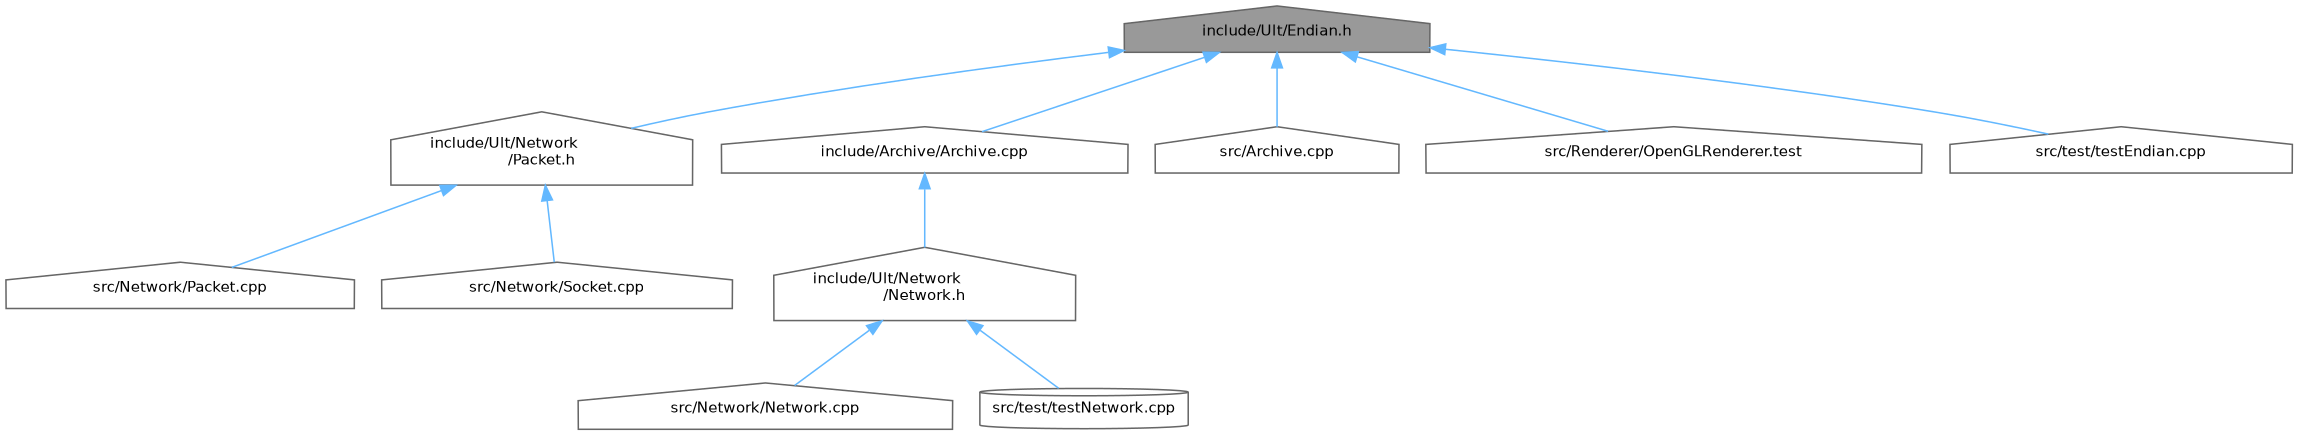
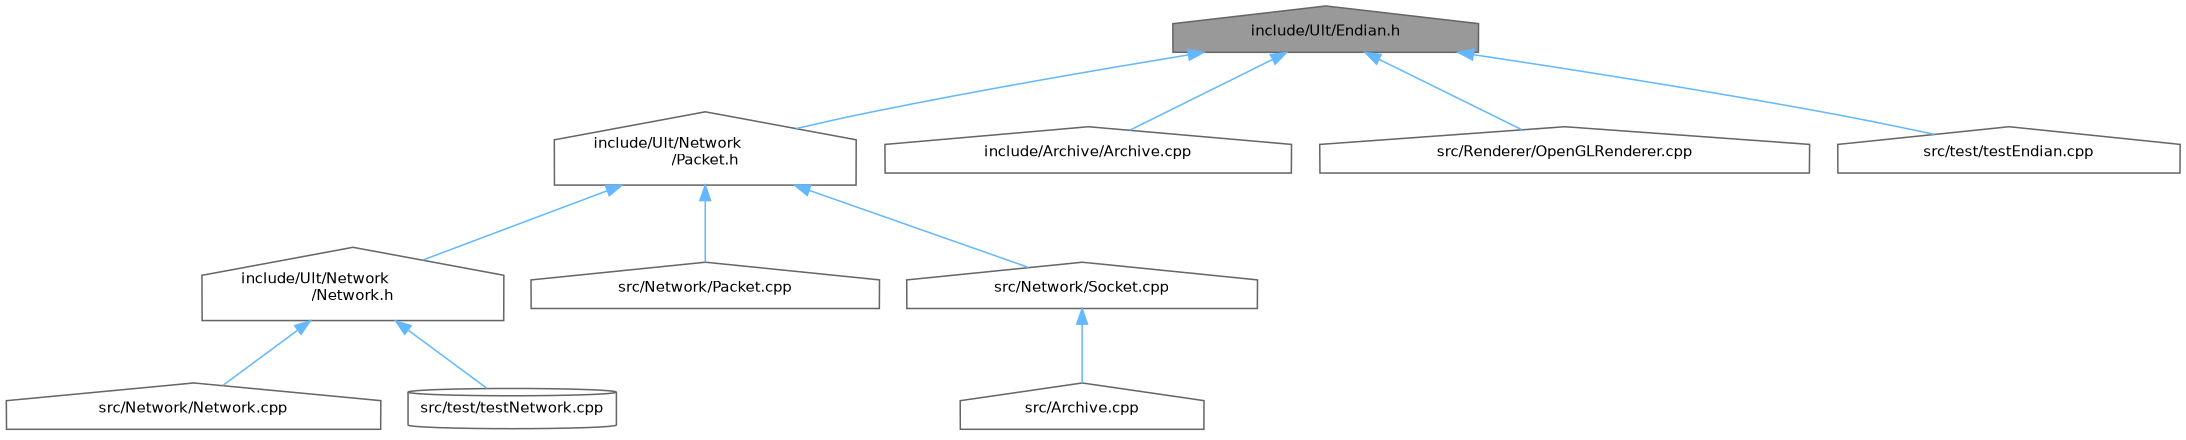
edge "src/Archive.cpp" -> "include/Ult/Endian.h": now "src/Archive.cpp" -> "src/Network/Socket.cpp"
node "src/Renderer/OpenGLRenderer.test": label "src/Renderer/OpenGLRenderer.test" -> "src/Renderer/OpenGLRenderer.cpp"
edge "include/Ult/Network /Network.h" -> "include/Archive/Archive.cpp": now "include/Ult/Network /Network.h" -> "include/Ult/Network /Packet.h"
